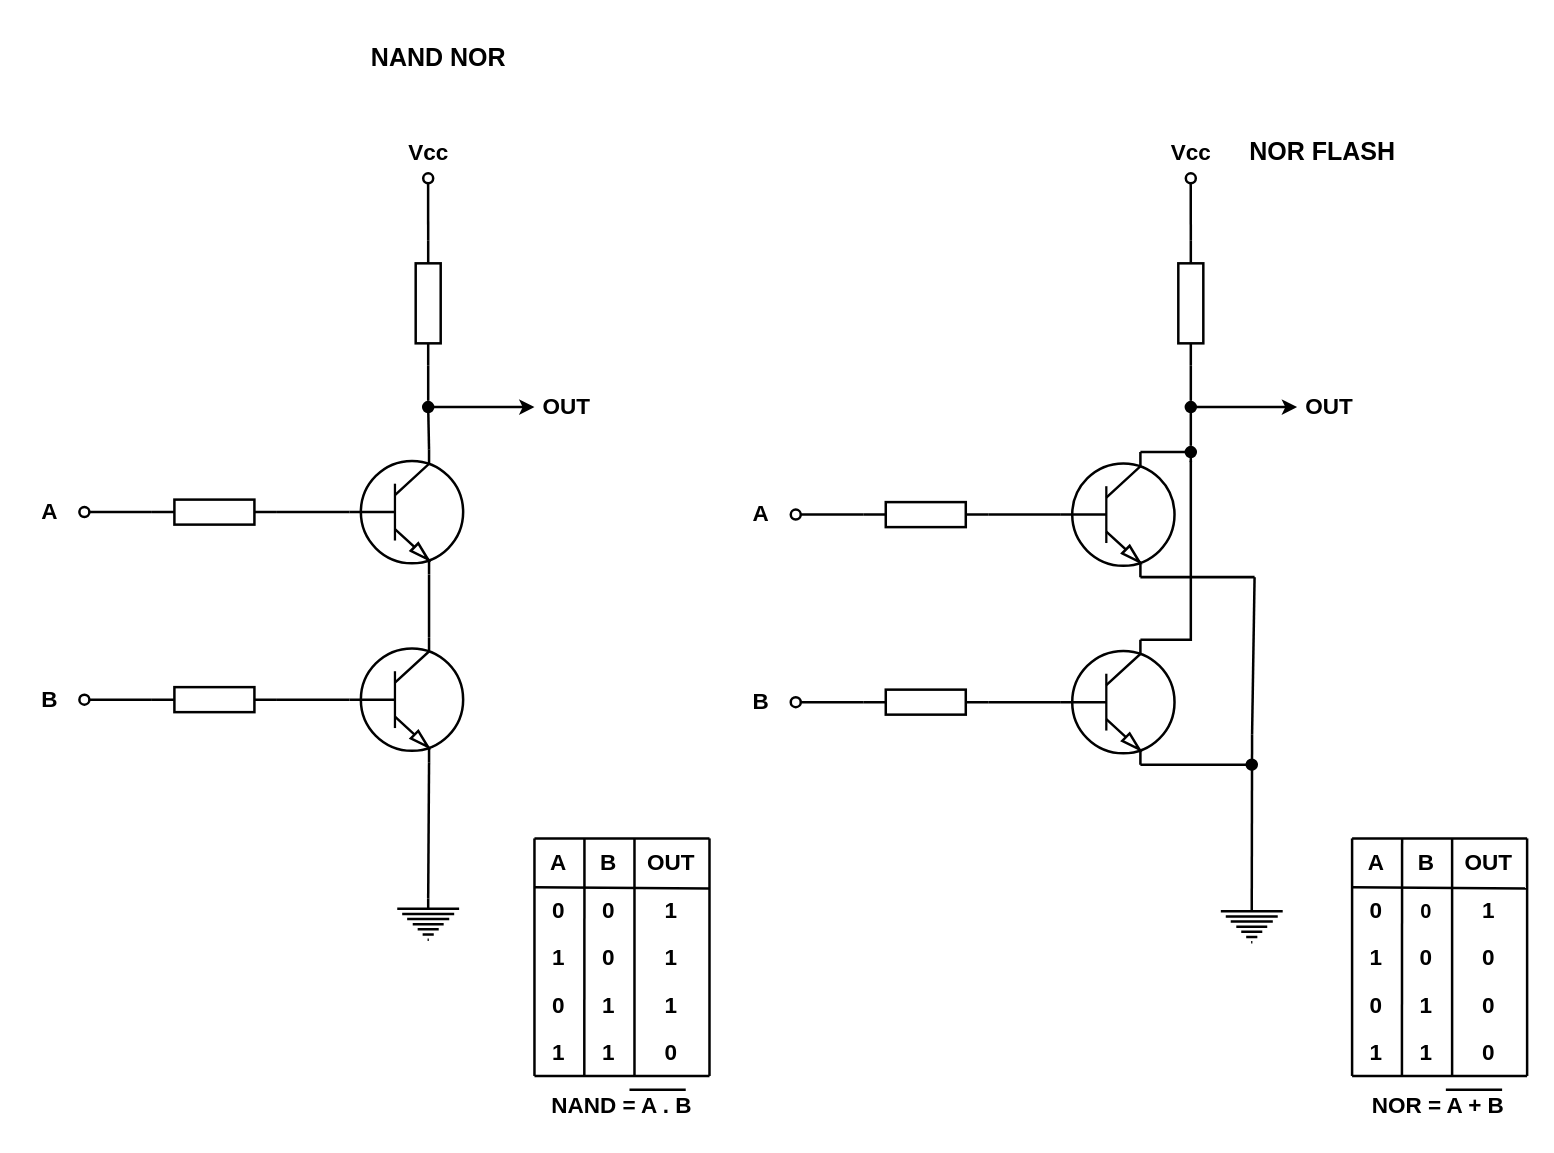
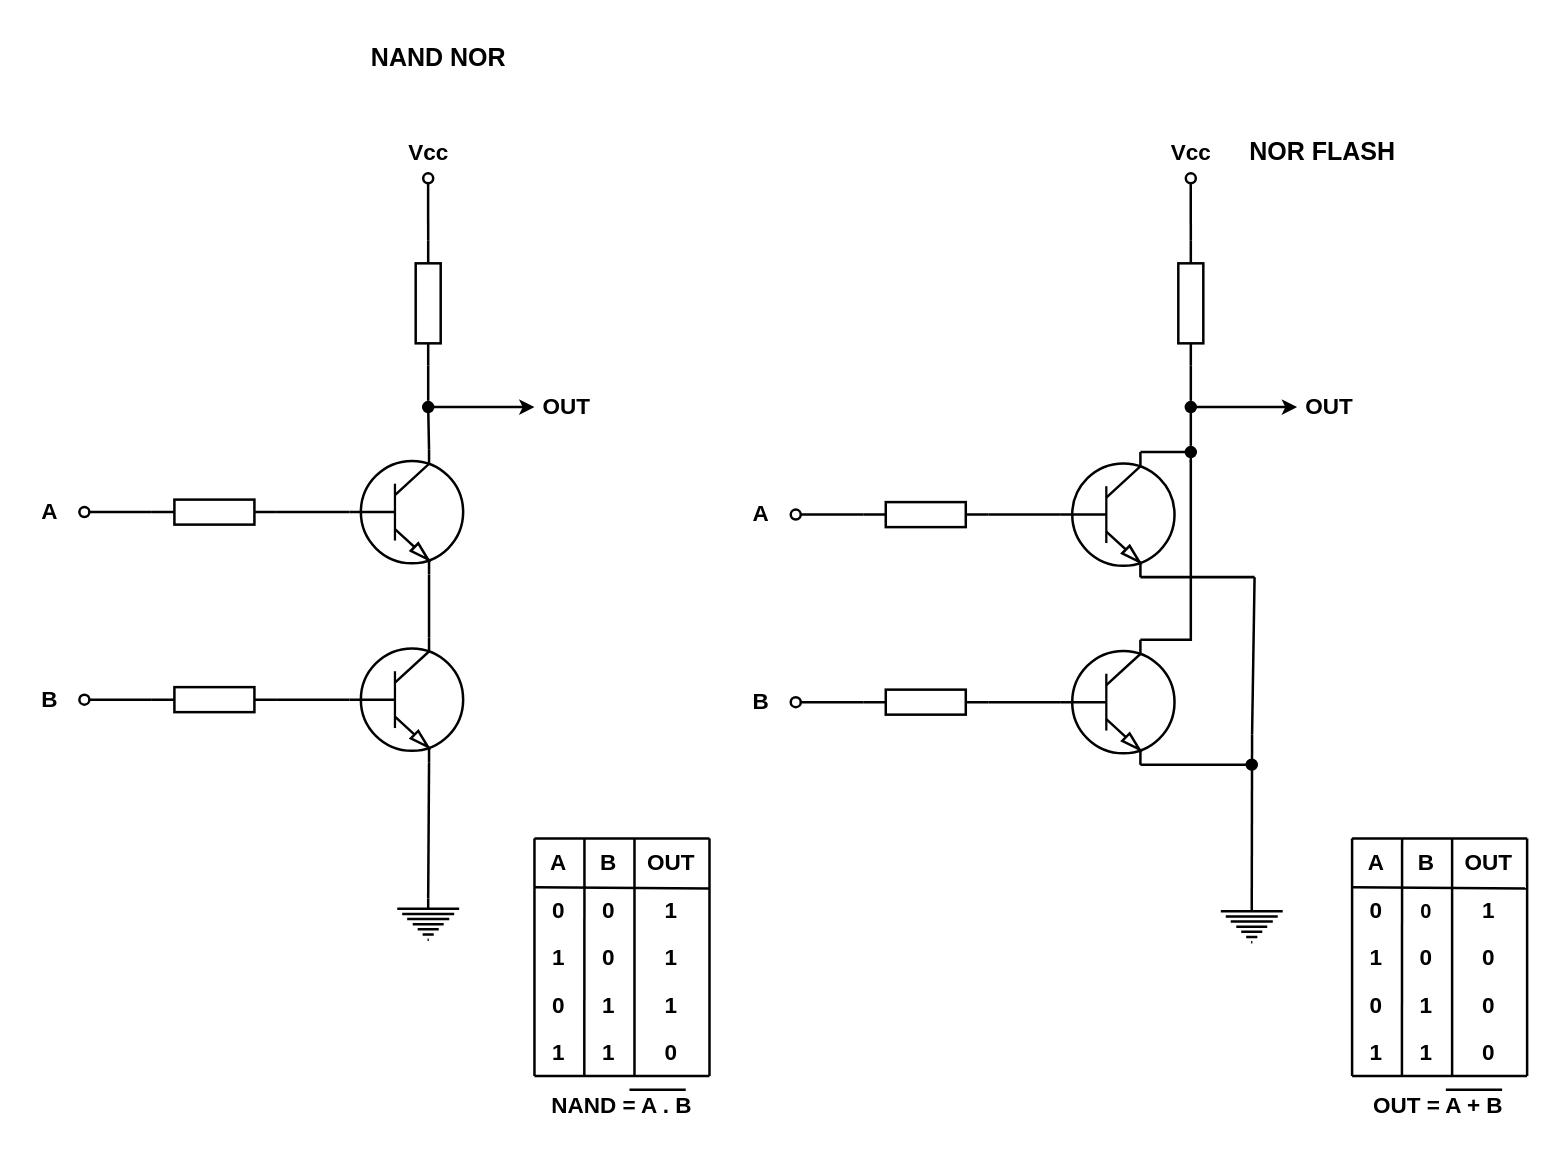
node "NOR = A + B": label "NOR = A + B" -> "OUT = A + B"
